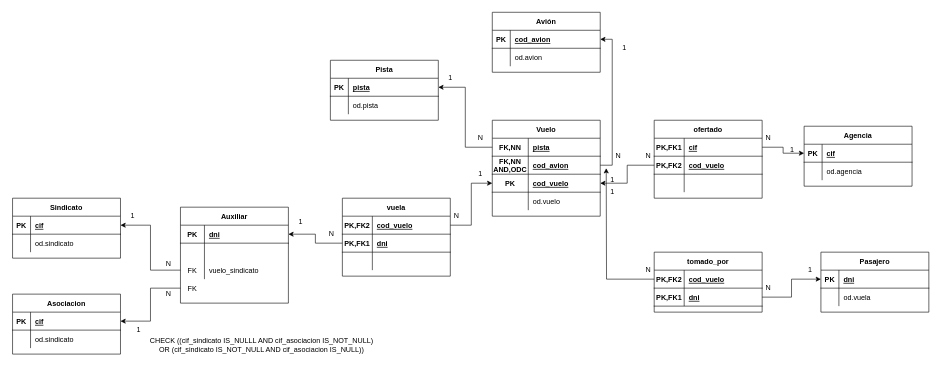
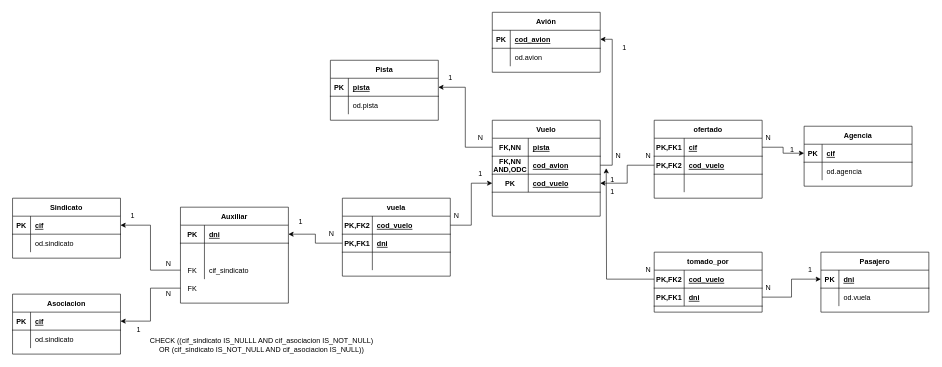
node "od.vuelo": removed
node "vuelo_sindicato": label "vuelo_sindicato" -> "cif_sindicato"
